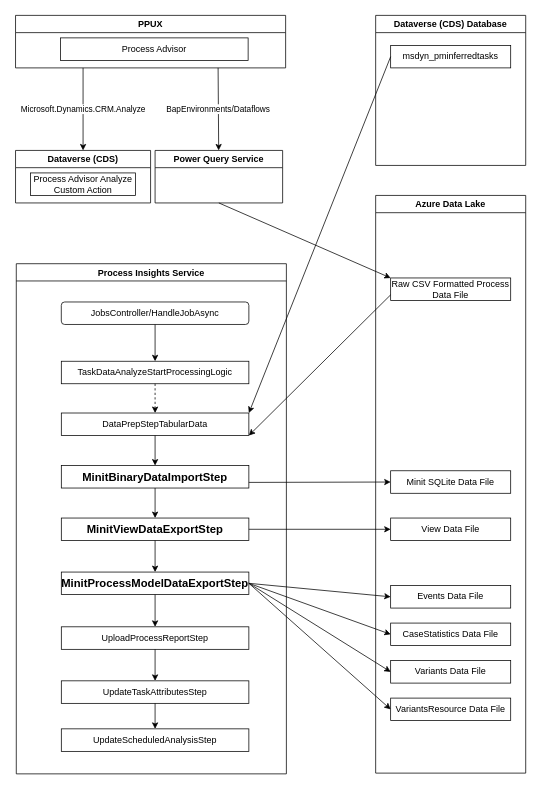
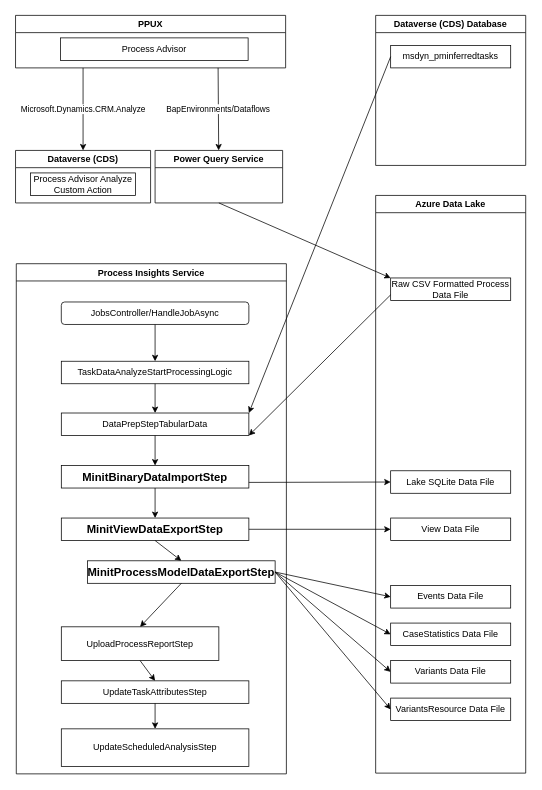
edge "TaskDataAnalyzeStartProcessingLogic" -> "DataPrepStepTabularData": style dashed -> solid
node "Minit SQLite Data File": label "Minit SQLite Data File" -> "Lake SQLite Data File"
node "MinitProcessModelDataExportStep": moved (155, 583) -> (181, 572)
node "UploadProcessReportStep": size 188x23 -> 158x34
node "UpdateScheduledAnalysisStep": size 188x23 -> 188x38
